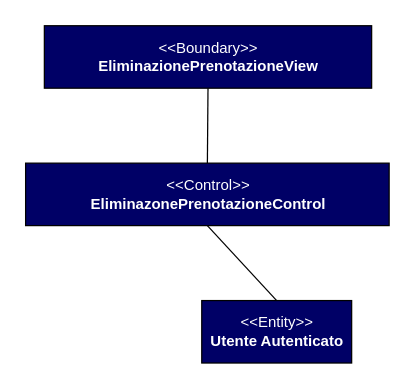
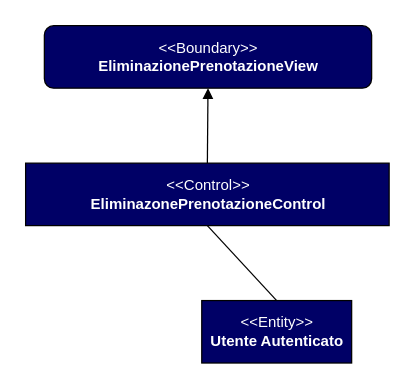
node "<<Boundary>> EliminazionePrenotazioneView": shape rectangle -> rounded rectangle
edge "<<Boundary>> EliminazionePrenotazioneView" -- "<<Control>> EliminazonePrenotazioneControl": arrowhead none -> block
